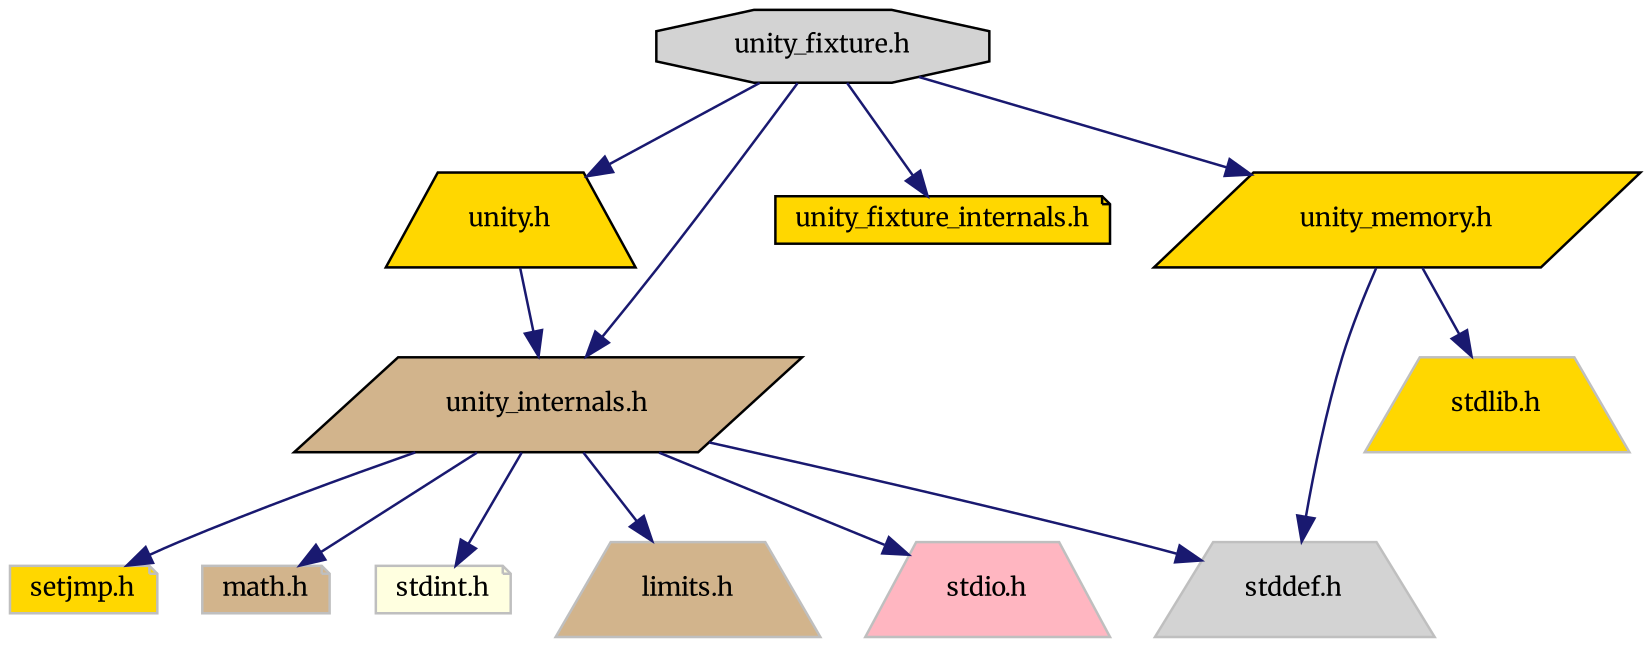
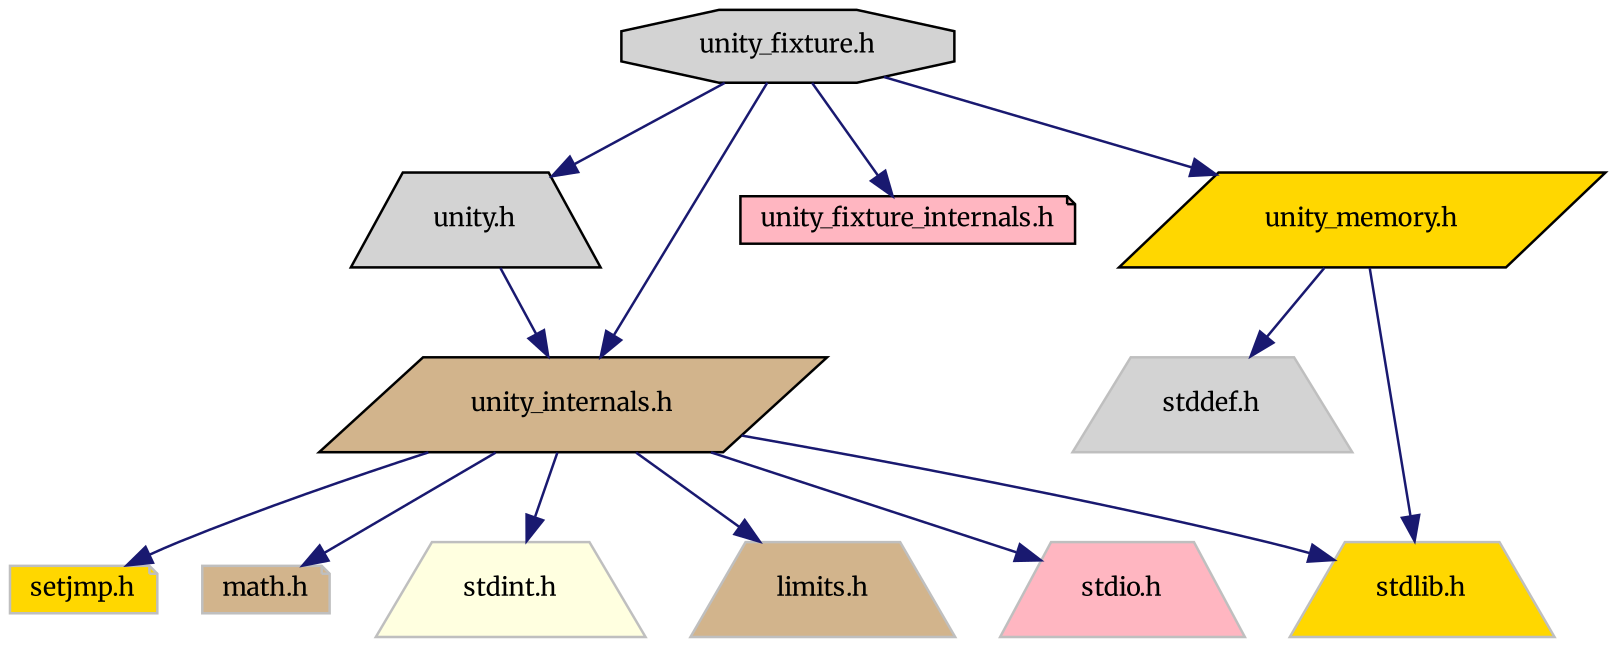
node "unity.h": fillcolor gold -> lightgrey
node "unity_fixture_internals.h": fillcolor gold -> lightpink
edge "unity_internals.h" -> "stddef.h": now "unity_internals.h" -> "stdlib.h"
node "stdint.h": shape note -> trapezium
